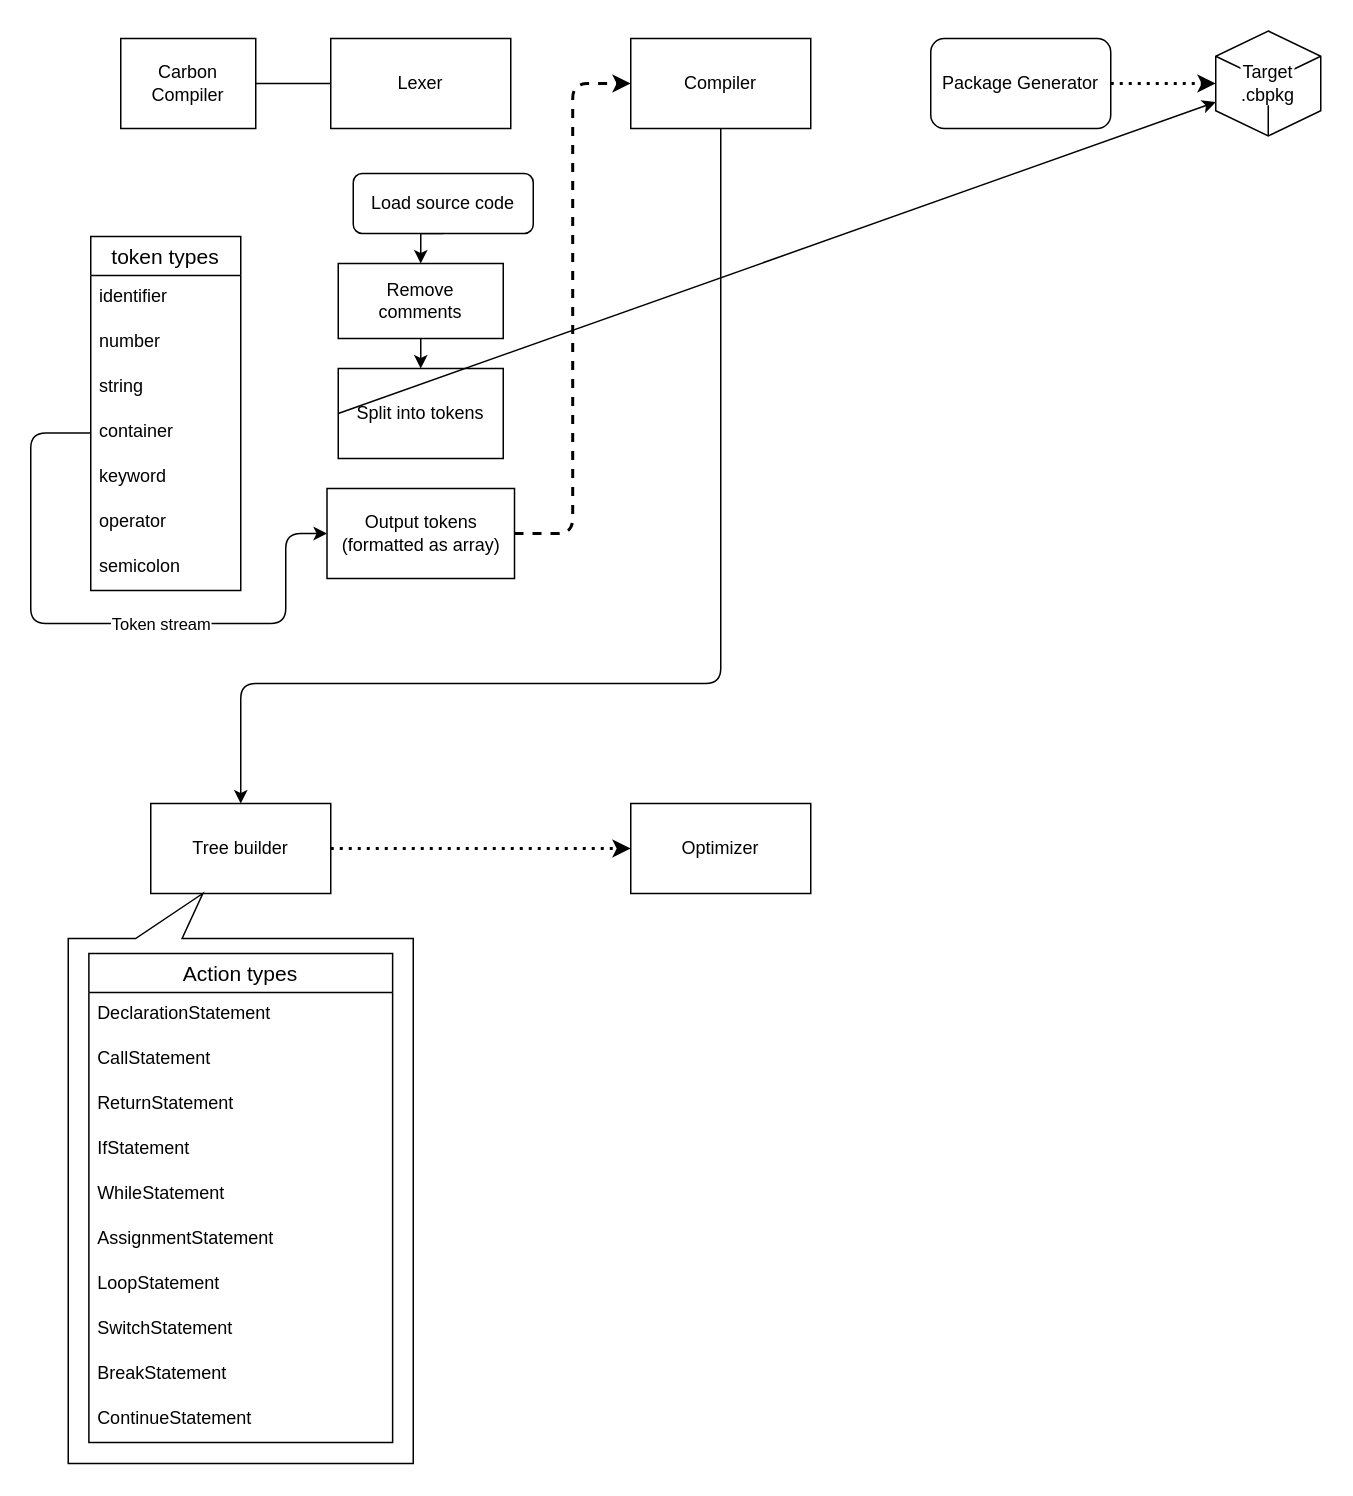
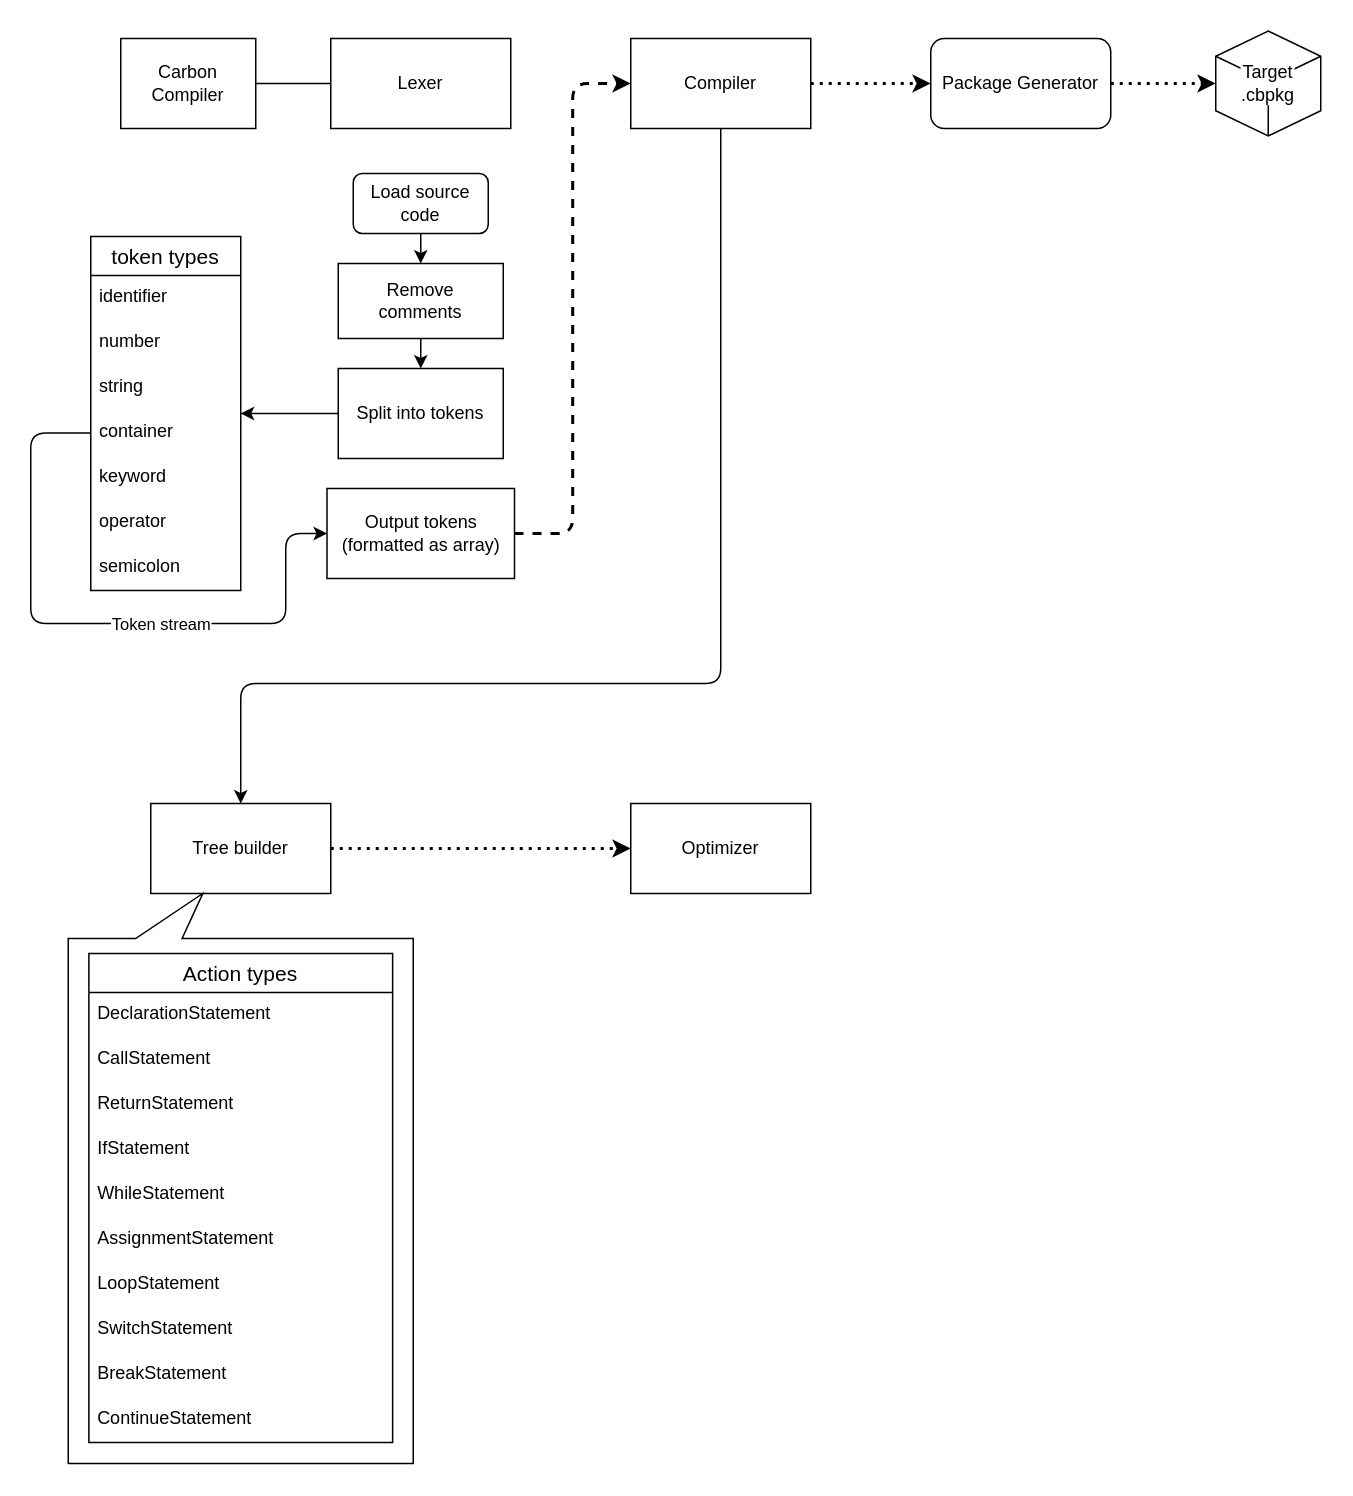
edge "Compiler" -> "Package Generator": added
node "Load source code": size 180x60 -> 135x60
edge "Split into tokens" -> "Target .cbpkg": now "Split into tokens" -> "token types"
